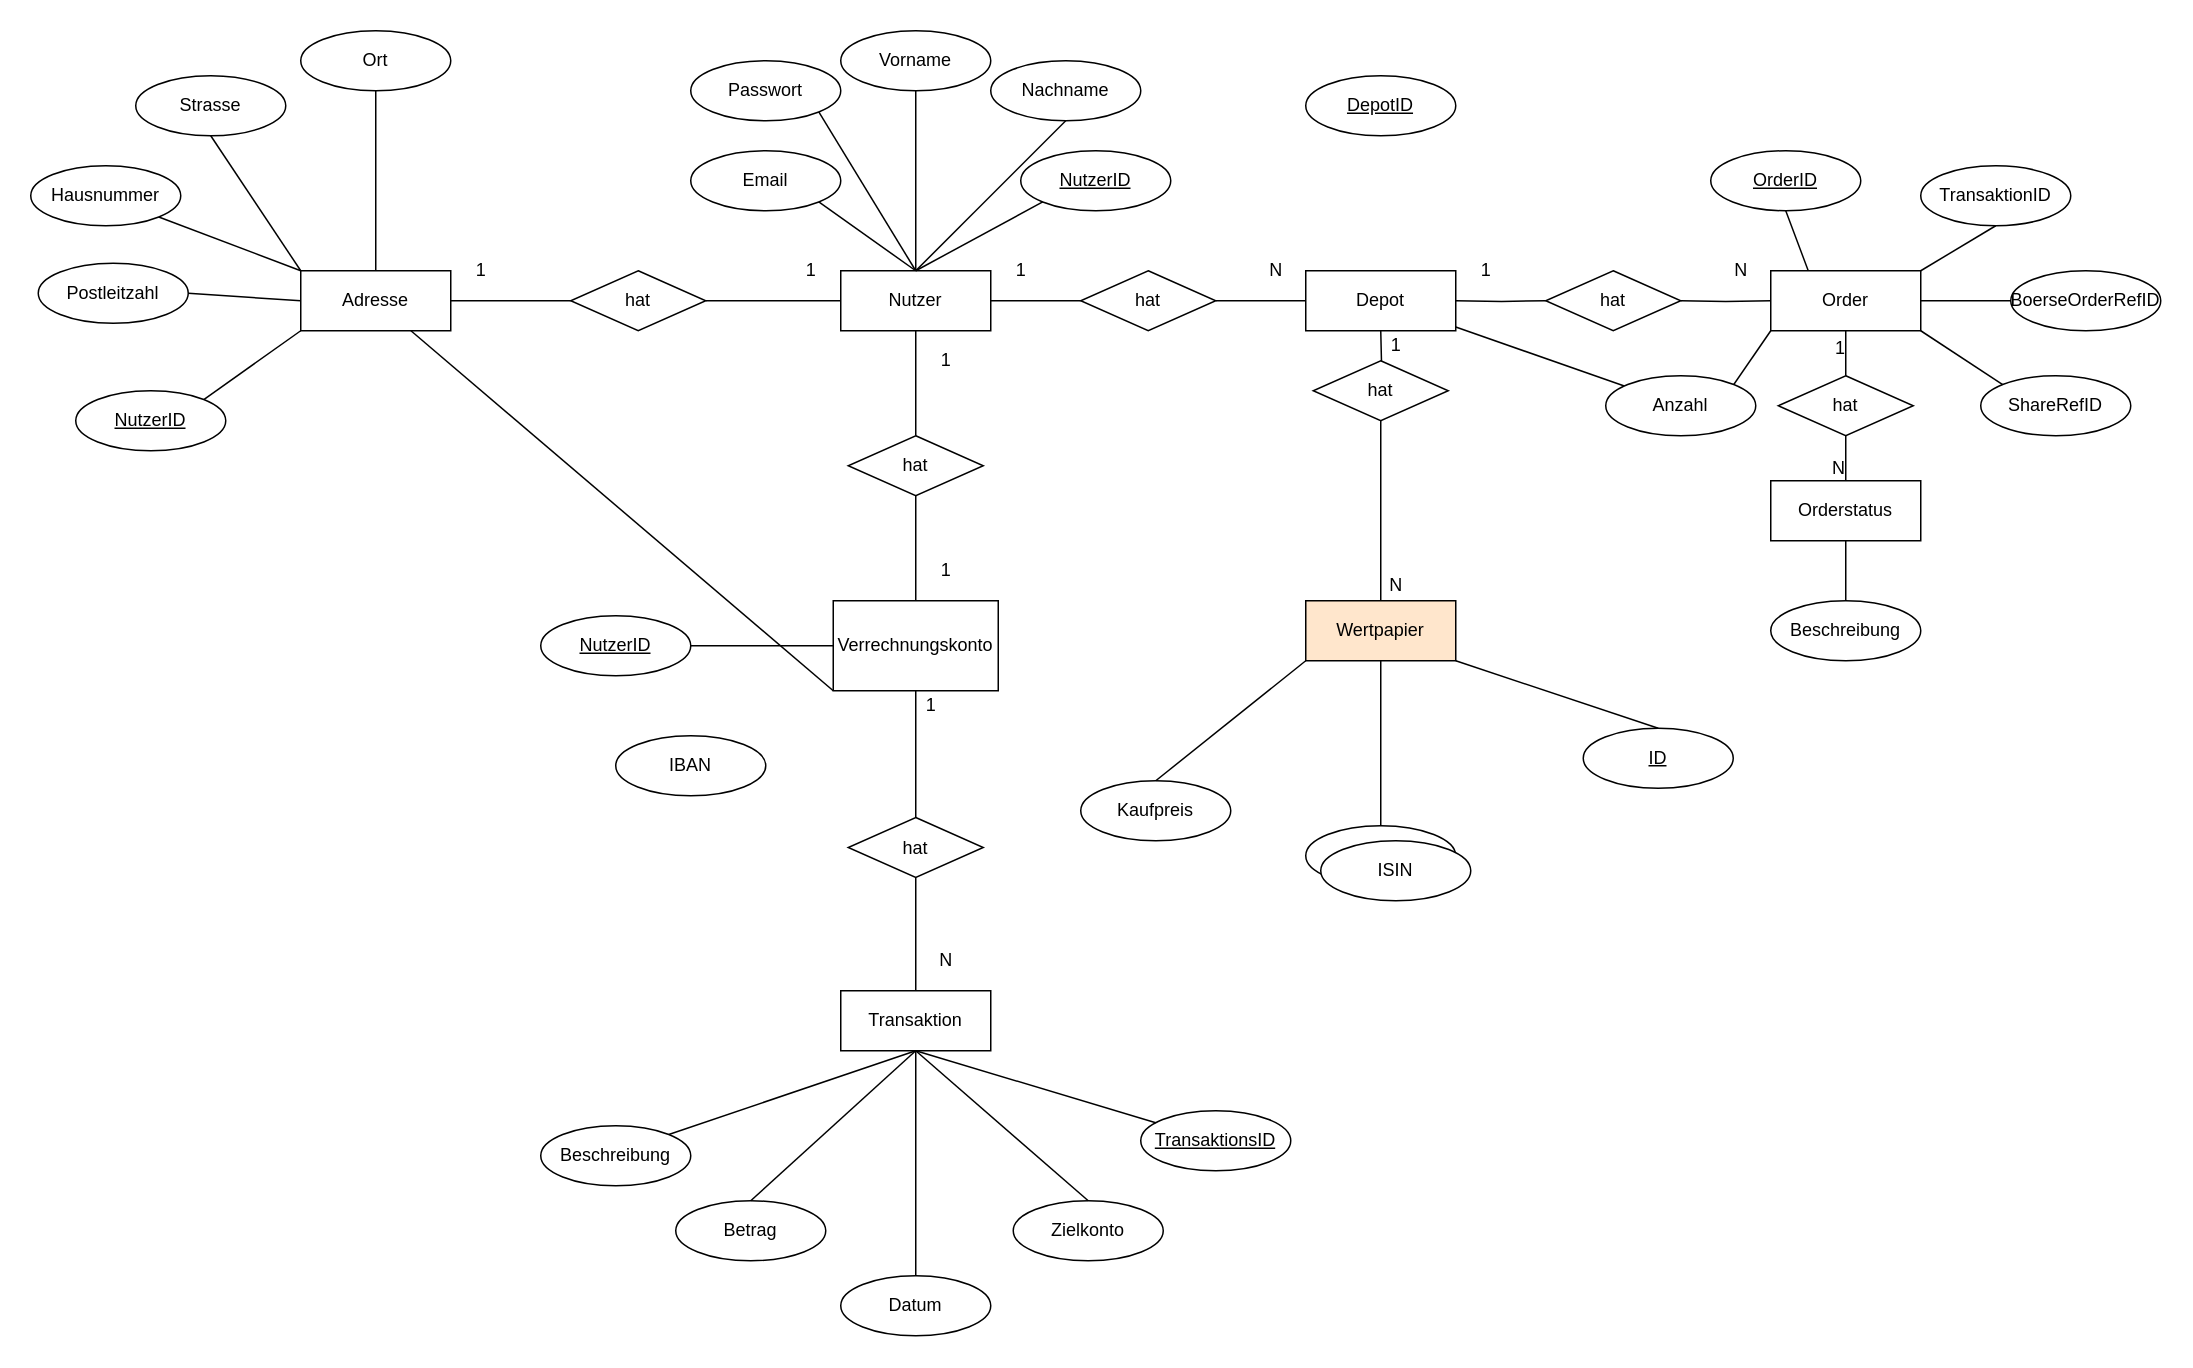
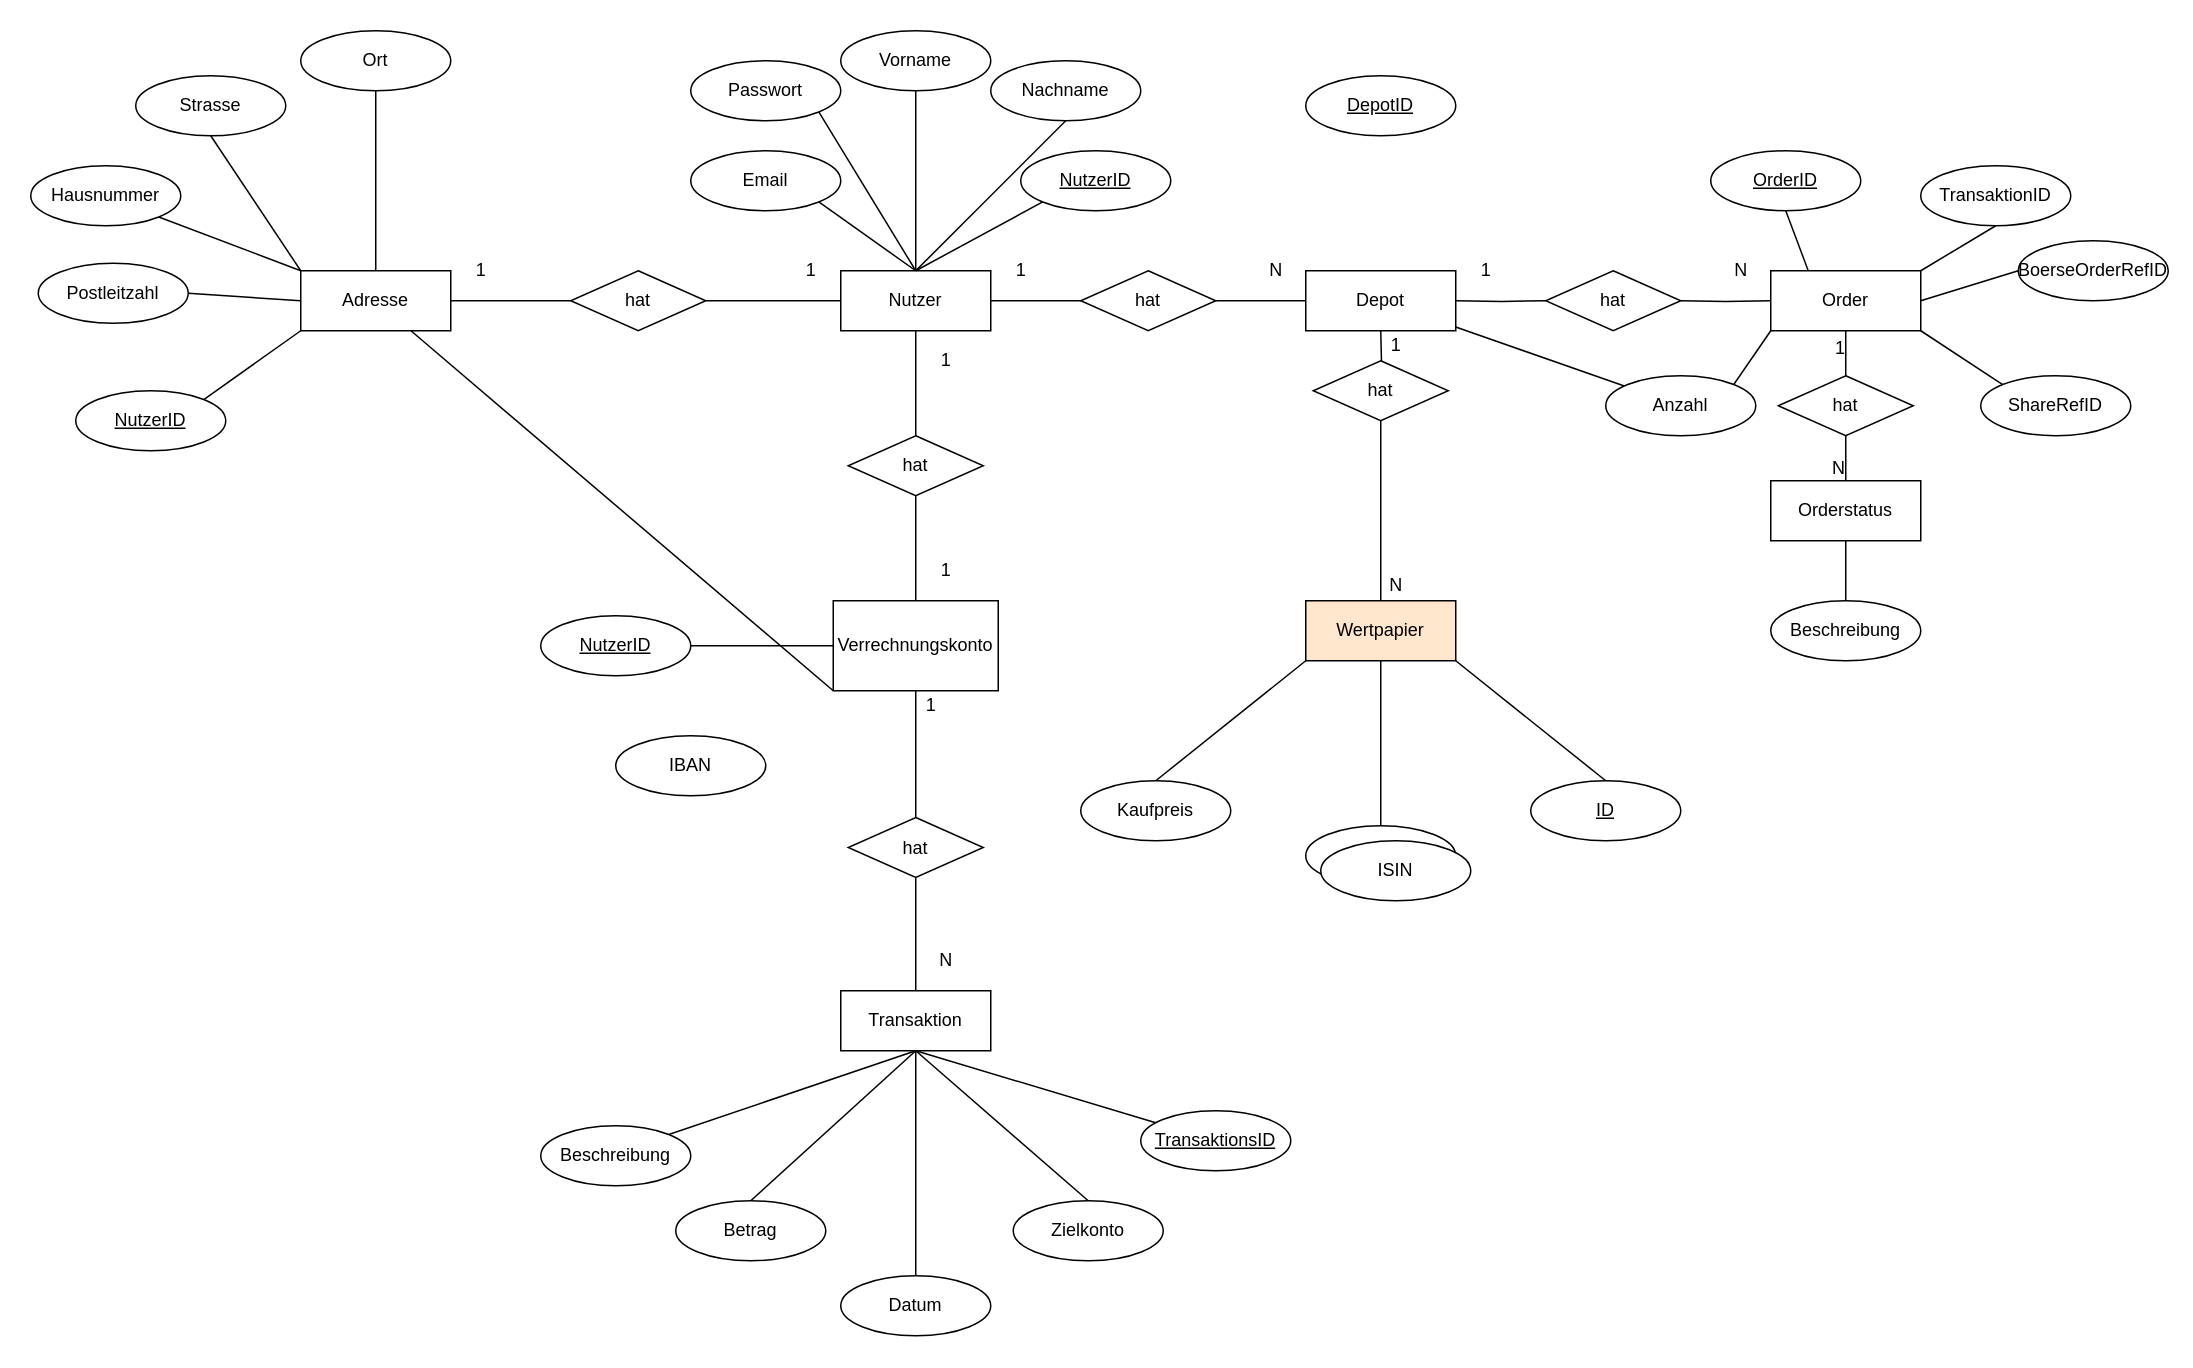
node "BoerseOrderRefID": moved (2086, 301) -> (2093, 271)
node "ID": moved (1658, 758) -> (1606, 811)
